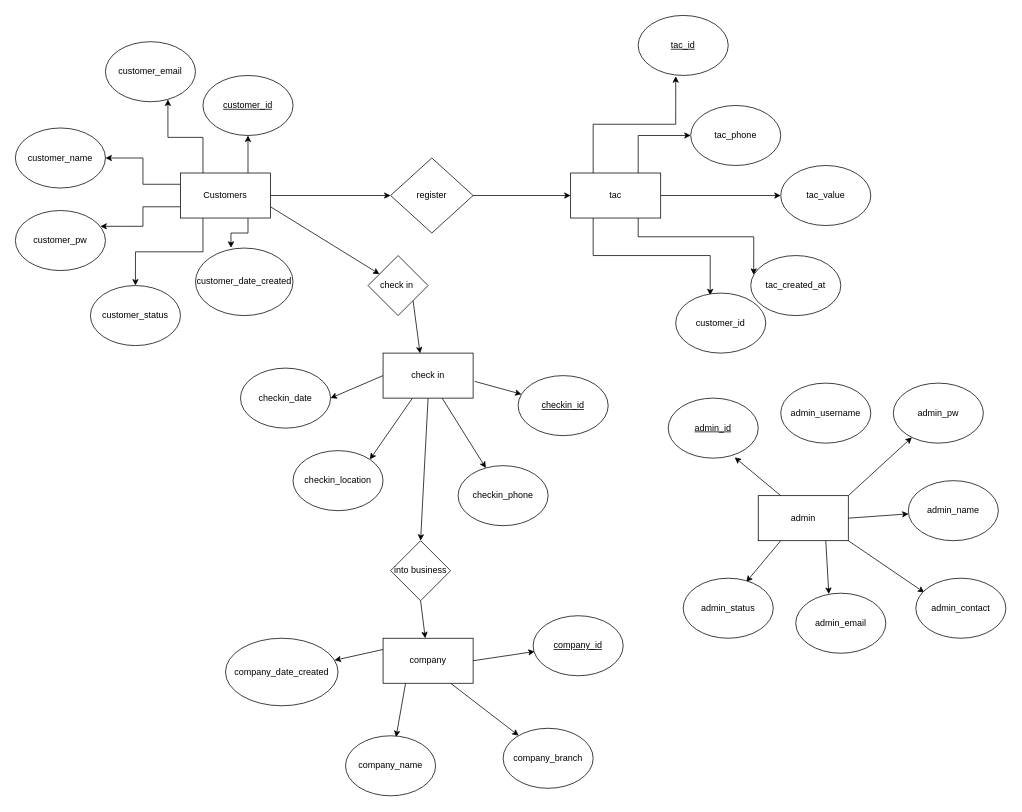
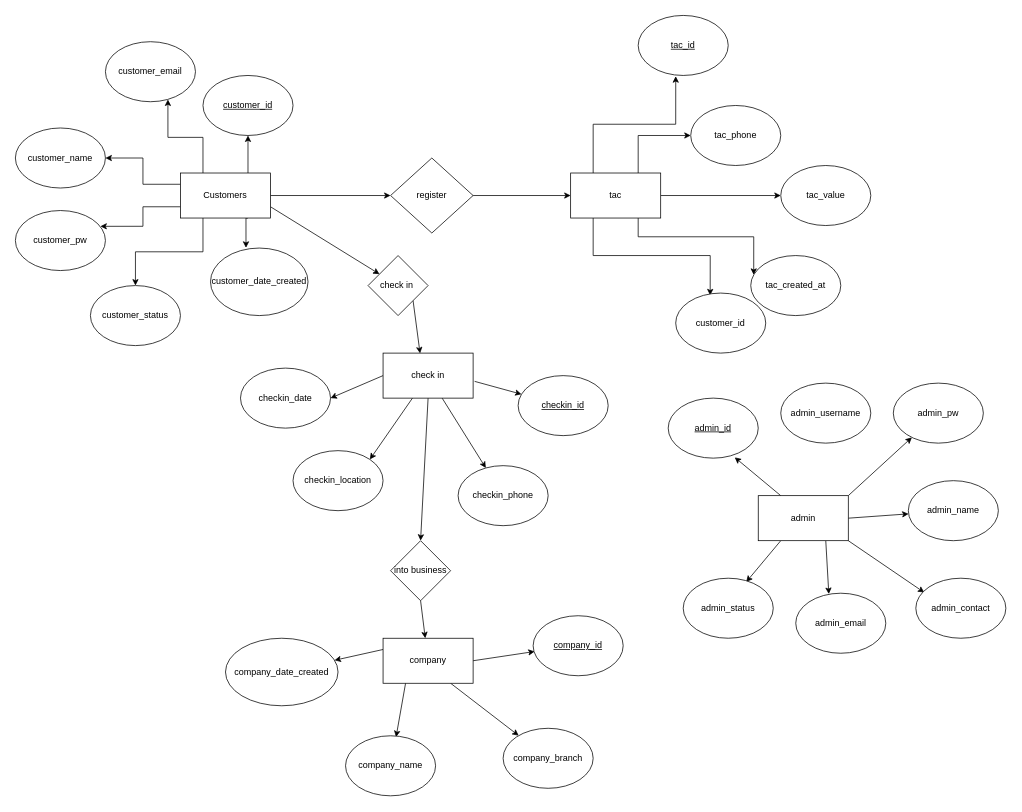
node "customer_date_created": moved (244, 282) -> (259, 282)
